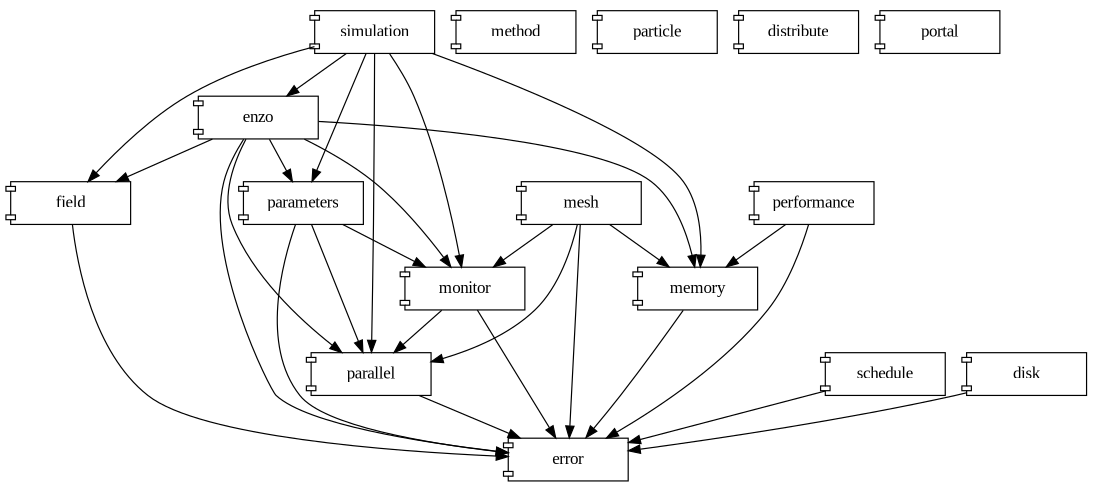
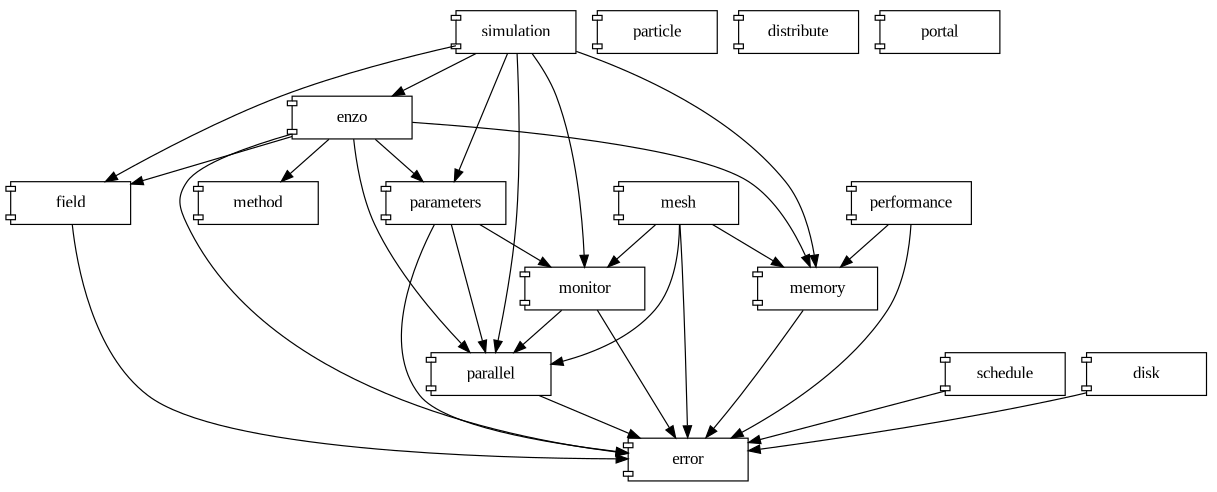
edge "enzo" -> "monitor": now "enzo" -> "method"
